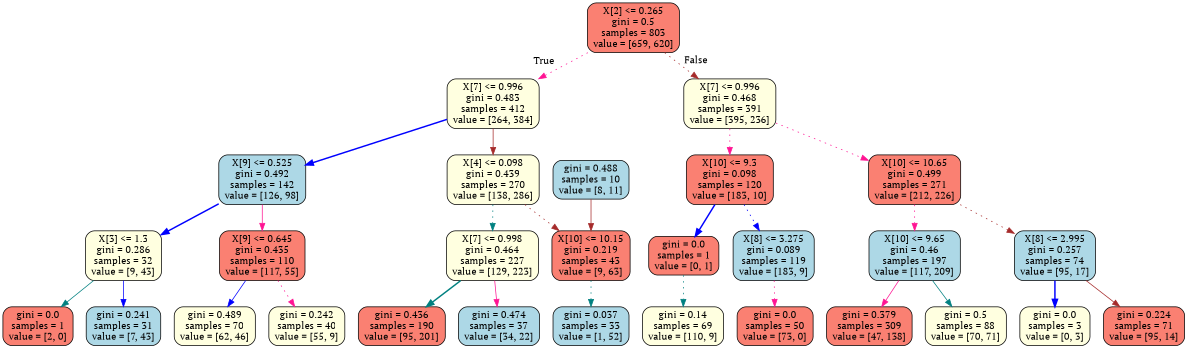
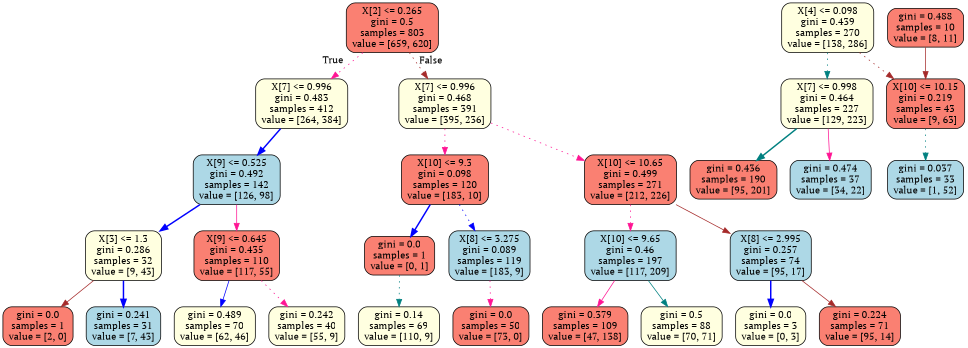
edge "X[7] <= 0.996 gini = 0.483 samples = 412 value = [264, 384]" -> "X[4] <= 0.098 gini = 0.439 samples = 270 value = [138, 286]": removed
node "gini = 0.488 samples = 10 value = [8, 11]": fillcolor lightblue -> salmon
edge "X[10] <= 10.65 gini = 0.499 samples = 271 value = [212, 226]" -> "X[8] <= 2.995 gini = 0.257 samples = 74 value = [95, 17]": style dotted -> solid
edge "X[3] <= 1.3 gini = 0.286 samples = 32 value = [9, 43]" -> "gini = 0.241 samples = 31 value = [7, 43]": style solid -> bold
edge "X[3] <= 1.3 gini = 0.286 samples = 32 value = [9, 43]" -> "gini = 0.0 samples = 1 value = [2, 0]": color teal -> brown
node "gini = 0.379 samples = 309 value = [47, 138]": label "gini = 0.379 samples = 309 value = [47, 138]" -> "gini = 0.379 samples = 109 value = [47, 138]"
